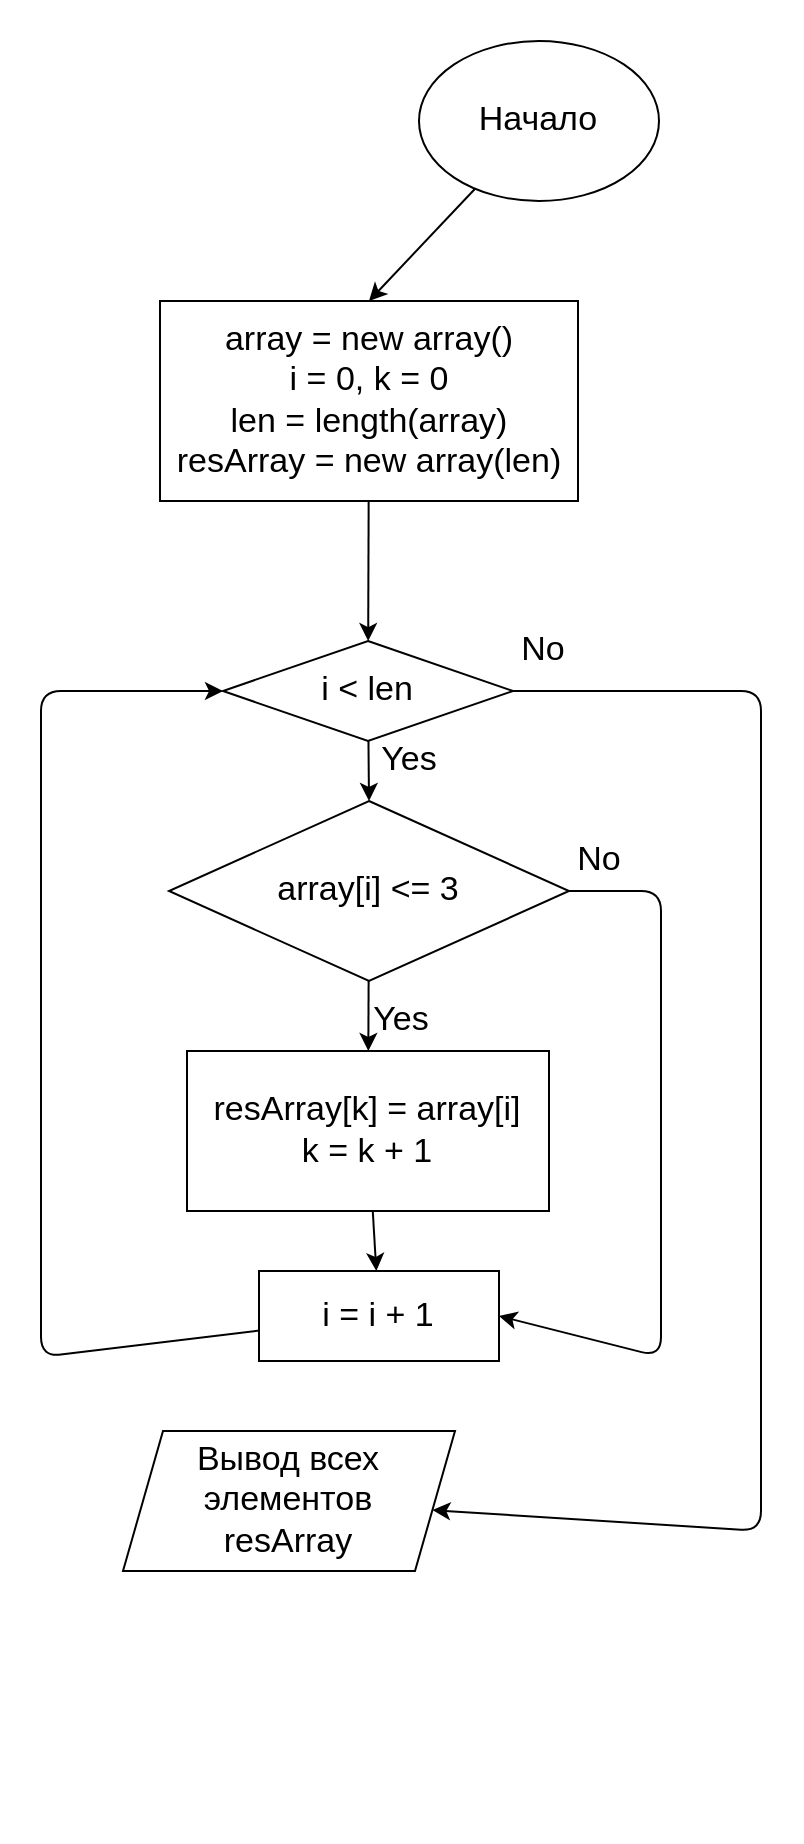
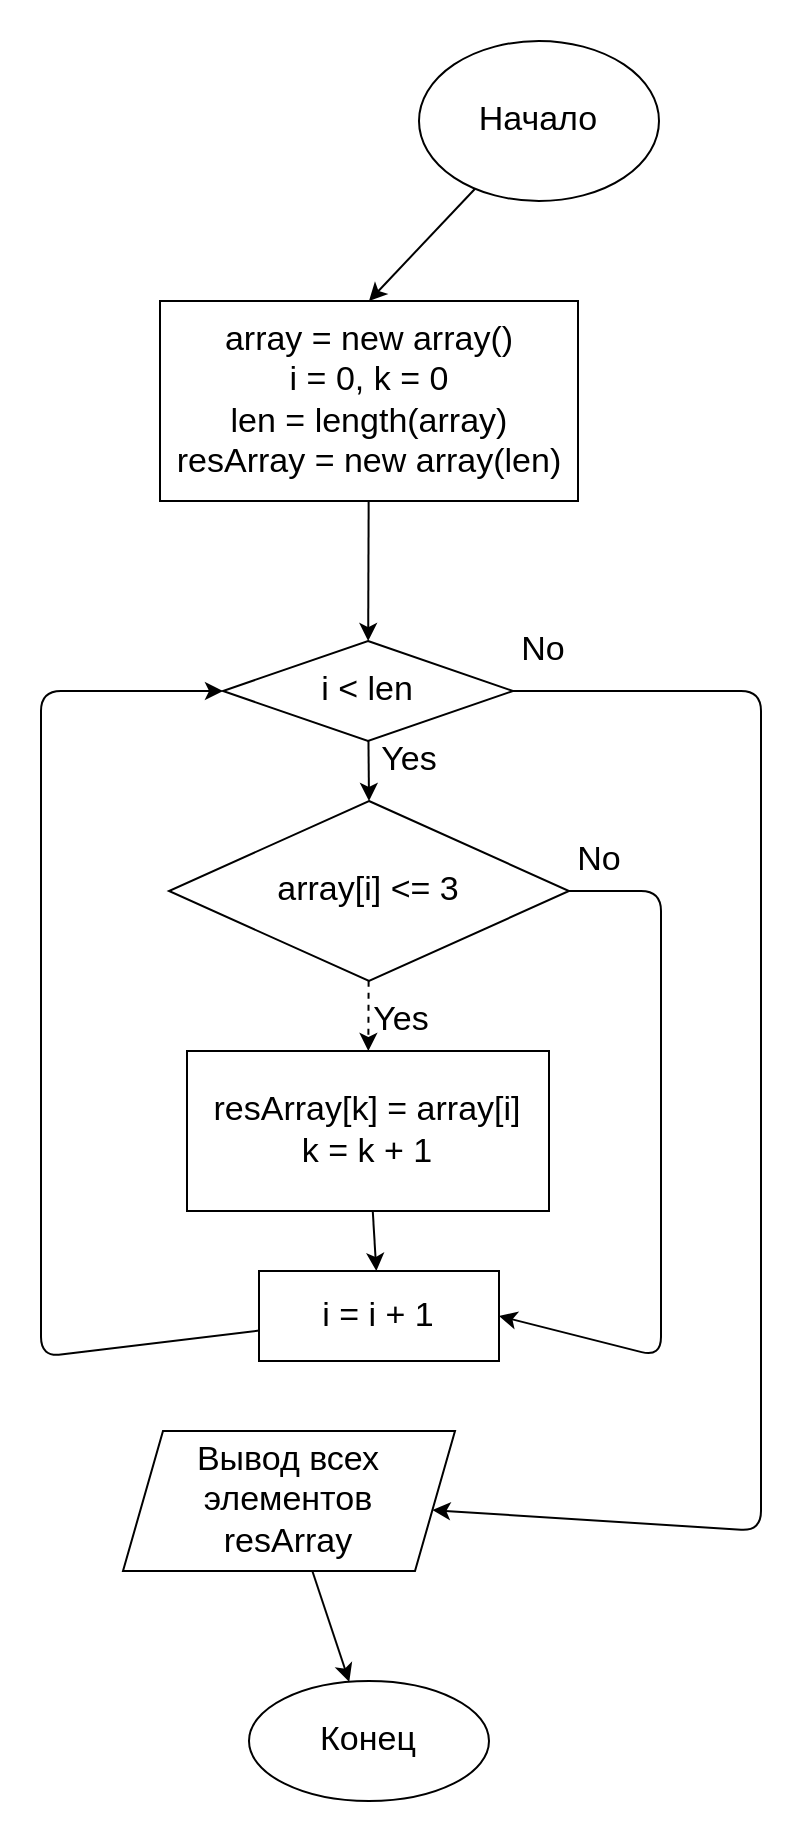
edge "array[i] <= 3" -> "resArray[k] = array[i]k = k + 1": style solid -> dashed
edge "Вывод всех элементовresArray" -> "Конец": added
node "Конец": added
